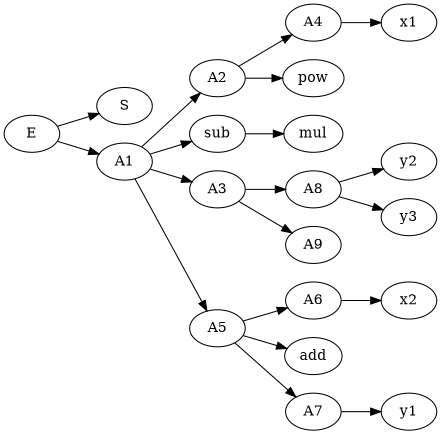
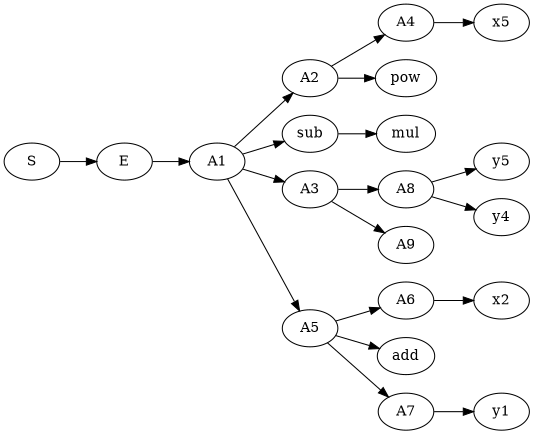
node "x1": label "x1" -> "x5"
edge "E" -> "S": reversed
node "y2": label "y2" -> "y5"
node "y3": label "y3" -> "y4"
